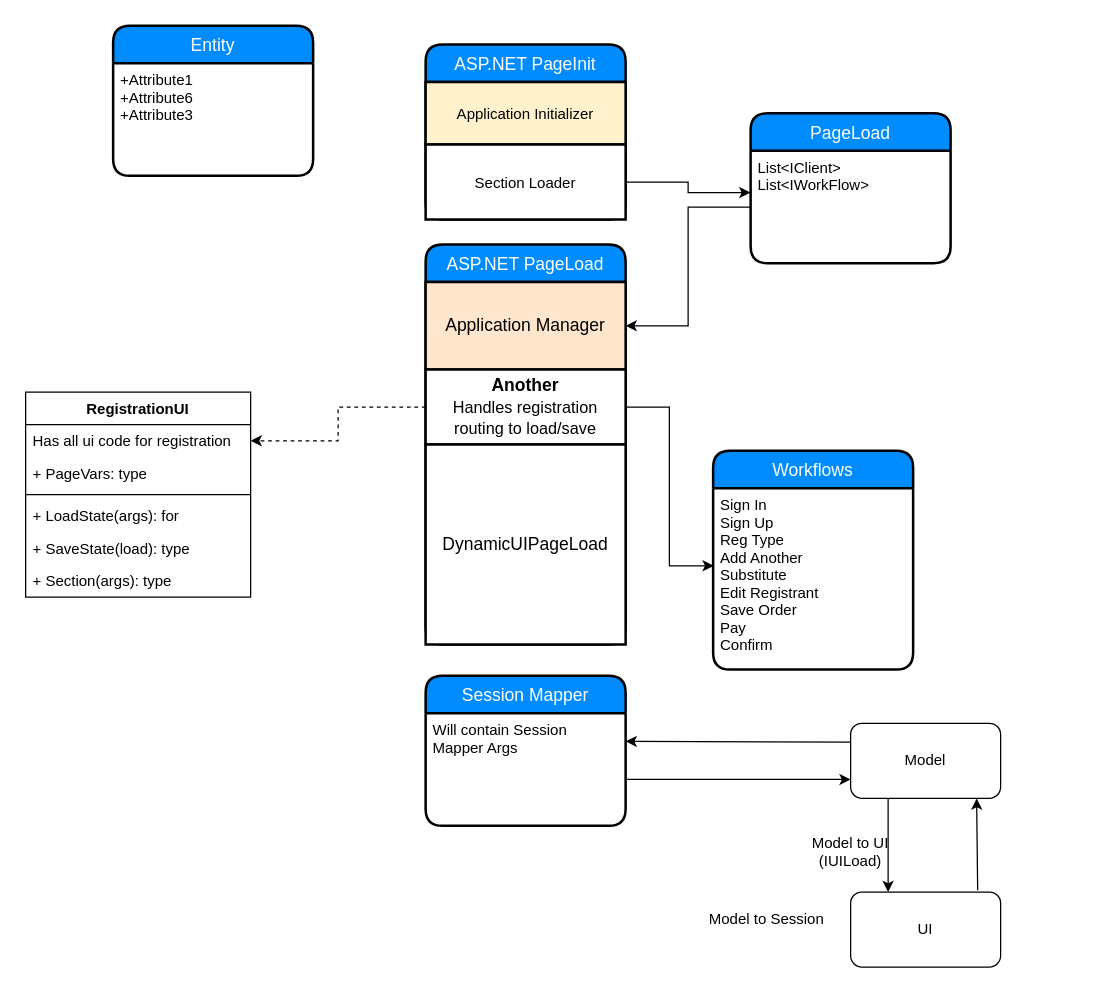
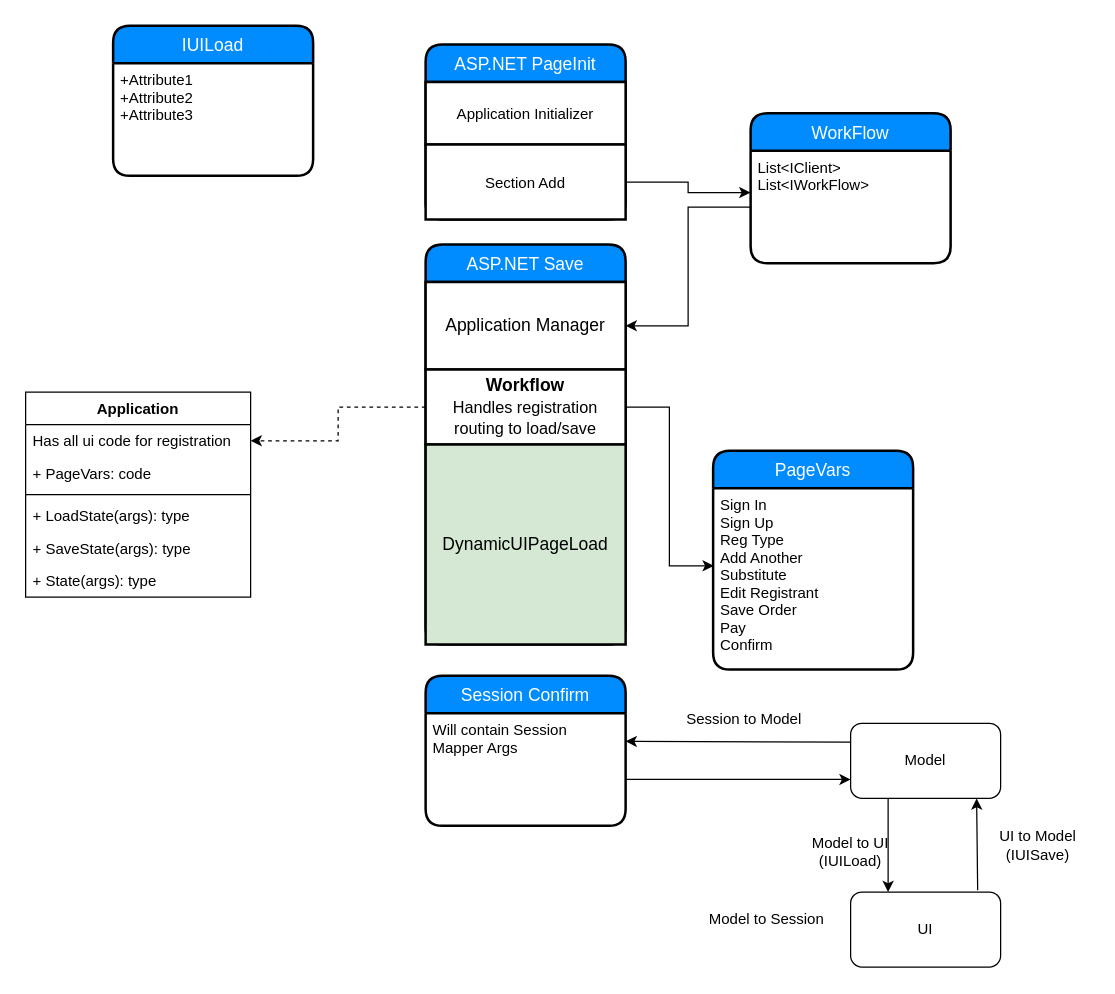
node "Entity": label "Entity" -> "IUILoad"
node "+Attribute1 +Attribute6 +Attribute3": label "+Attribute1 +Attribute6 +Attribute3" -> "+Attribute1 +Attribute2 +Attribute3"
node "Application Initializer": fillcolor #fff2cc -> #ffffff
node "PageLoad": label "PageLoad" -> "WorkFlow"
node "Section Loader": label "Section Loader" -> "Section Add"
node "ASP.NET PageLoad": label "ASP.NET PageLoad" -> "ASP.NET Save"
node "Application Manager": fillcolor #ffe6cc -> #ffffff
node "Another Handles registration routing to load/save": label "Another Handles registration routing to load/save" -> "Workflow Handles registration routing to load/save"
node "RegistrationUI": label "RegistrationUI" -> "Application"
node "Workflows": label "Workflows" -> "PageVars"
node "+ PageVars: type": label "+ PageVars: type" -> "+ PageVars: code"
node "+ LoadState(args): for": label "+ LoadState(args): for" -> "+ LoadState(args): type"
node "DynamicUIPageLoad": fillcolor #ffffff -> #d5e8d4
node "+ SaveState(load): type": label "+ SaveState(load): type" -> "+ SaveState(args): type"
node "+ Section(args): type": label "+ Section(args): type" -> "+ State(args): type"
node "Session Mapper": label "Session Mapper" -> "Session Confirm"
node "Session to Model": added
node "UI to Model (IUISave)": added
